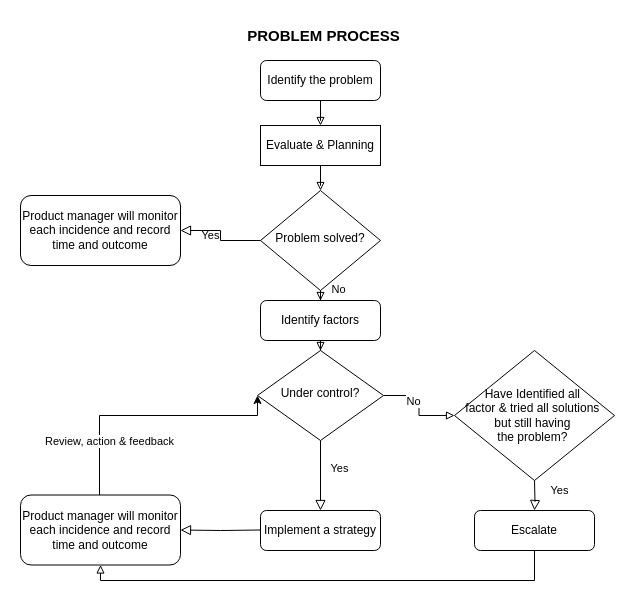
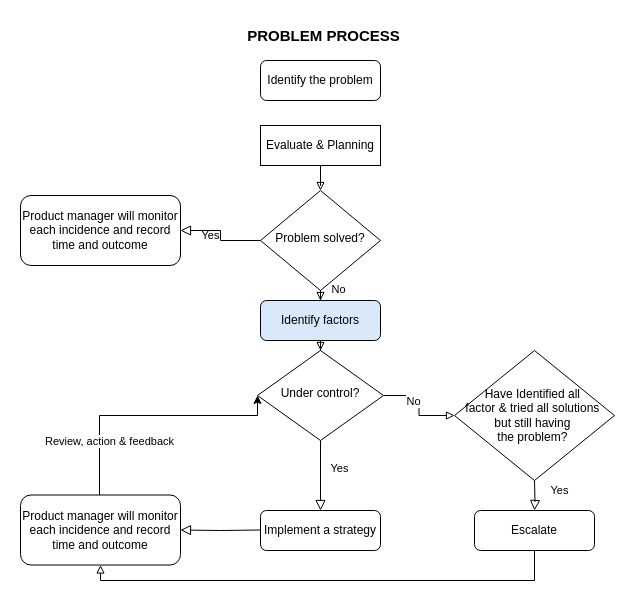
edge "Identify the problem" -> "Evaluate & Planning": removed
node "Identify factors": fillcolor #ffffff -> #dae8fc
